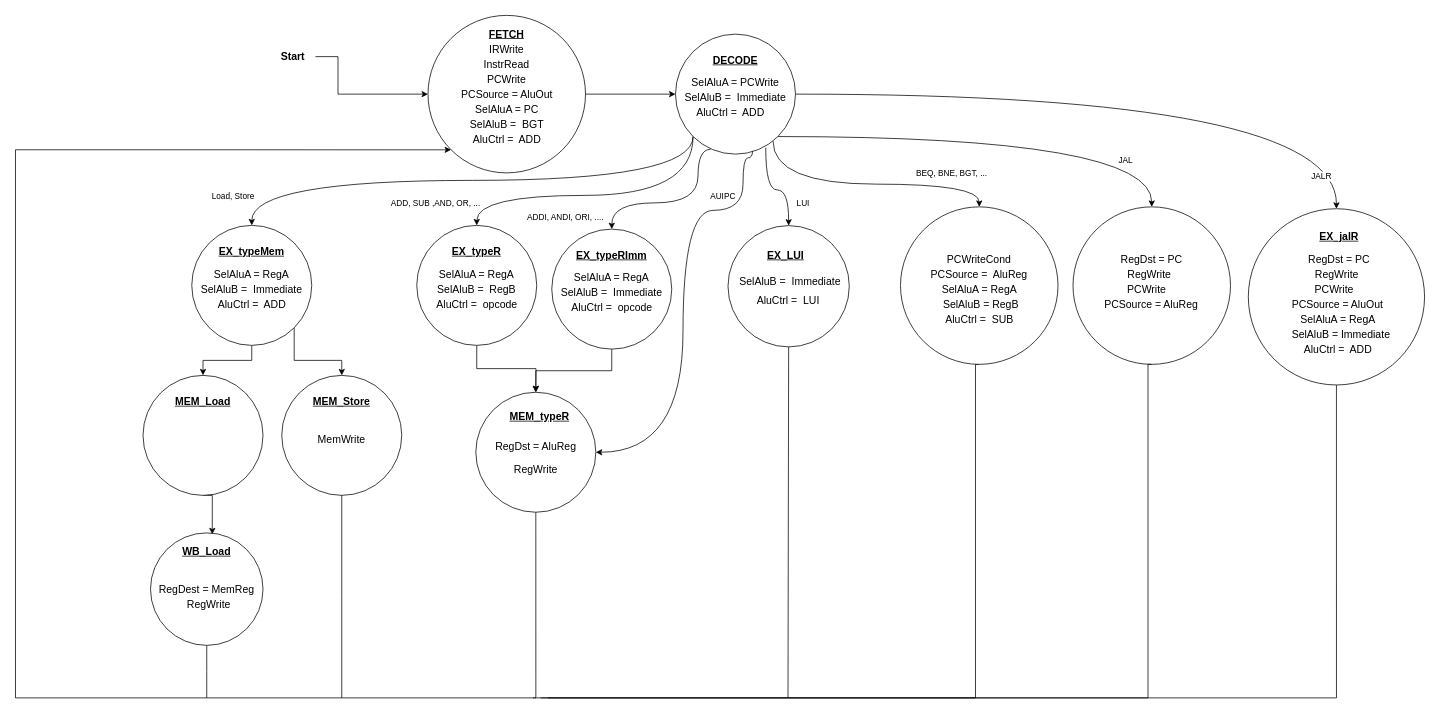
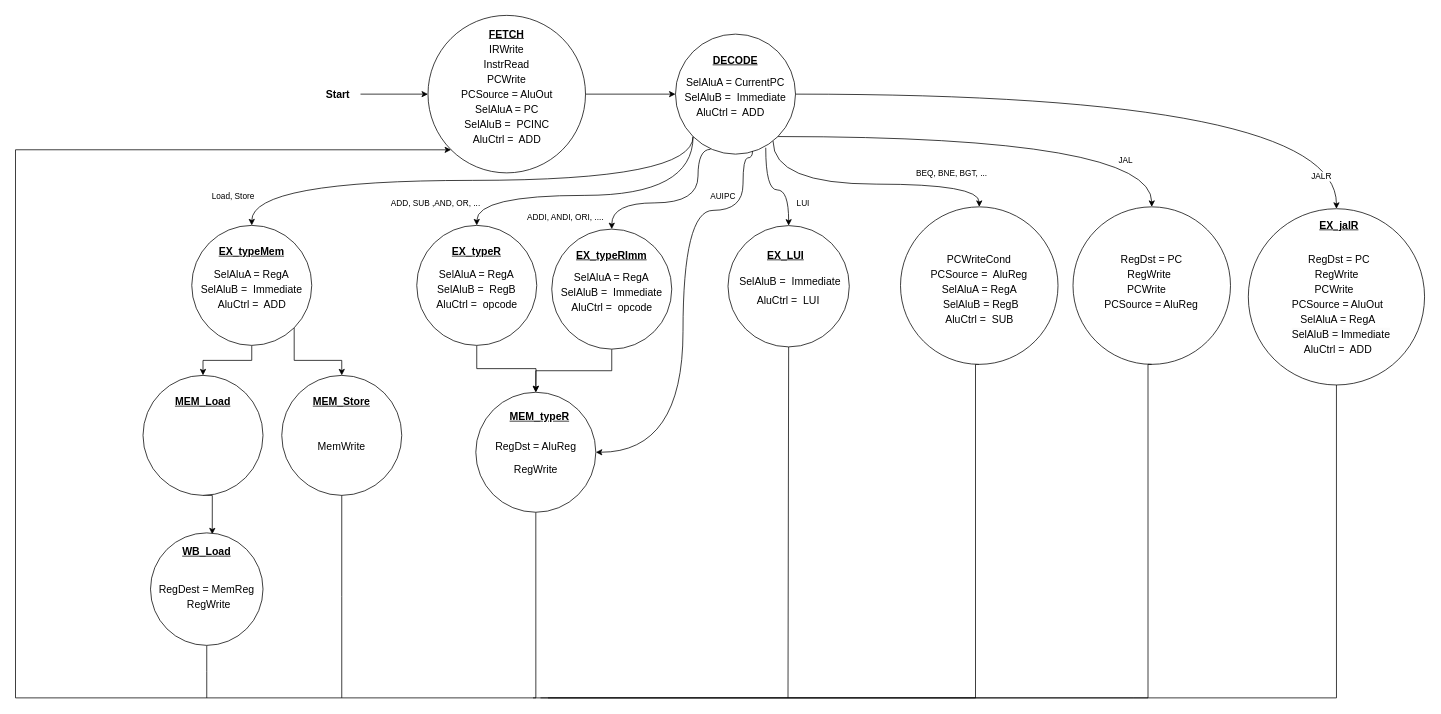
node "Start": moved (293, 57) -> (338, 94)
node "SelAluA = PCWrite": label "SelAluA = PCWrite" -> "SelAluA = CurrentPC"
node "SelAluB = BGT": label "SelAluB = BGT" -> "SelAluB = PCINC"
node "EX_jalR": moved (1339, 237) -> (1339, 226)
node "MemWrite": moved (342, 439) -> (342, 447)
